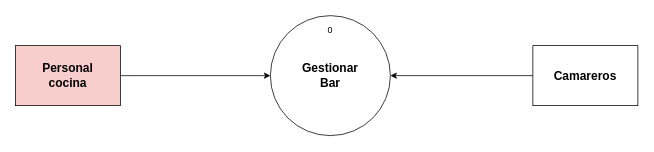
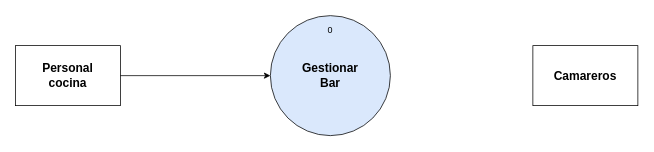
node "Personal cocina": fillcolor #f8cecc -> #ffffff
node "Gestionar Bar": fillcolor #ffffff -> #dae8fc
edge "Camareros" -> "Gestionar Bar": removed
